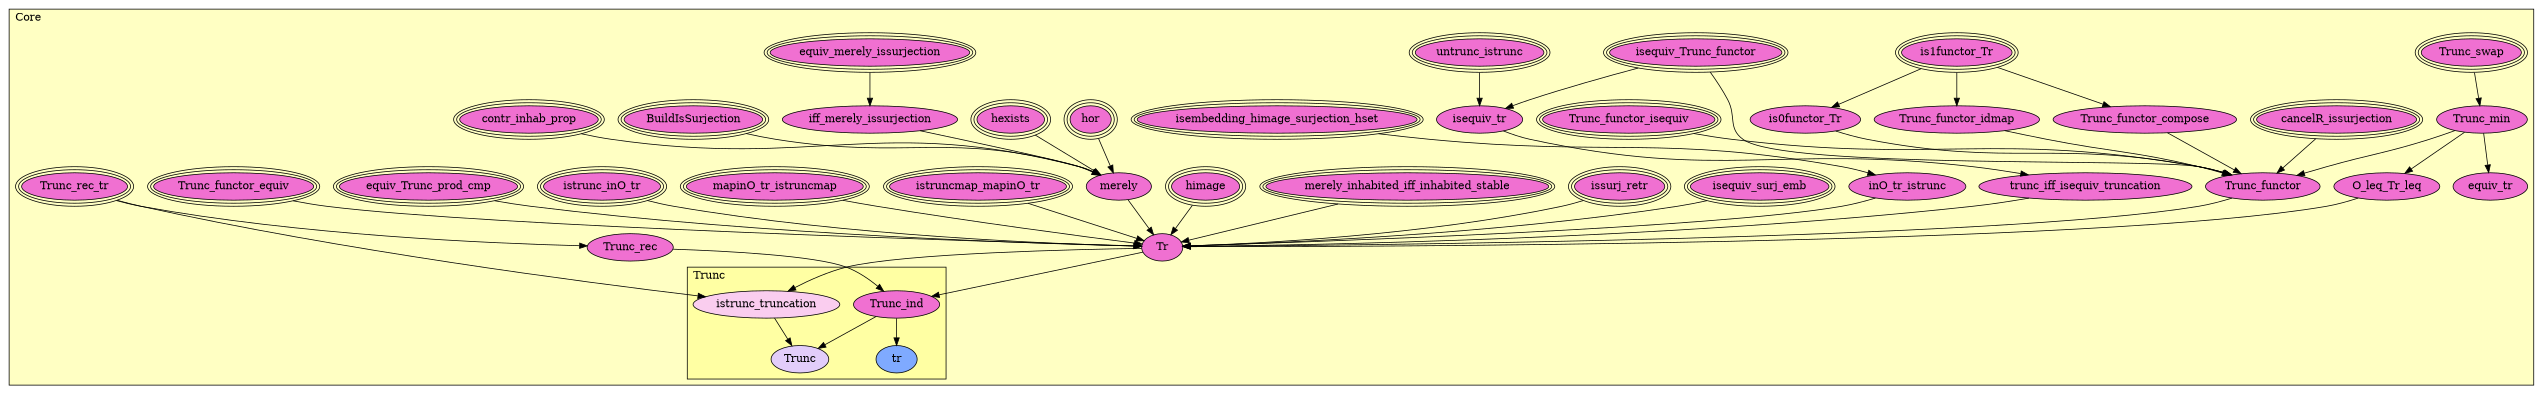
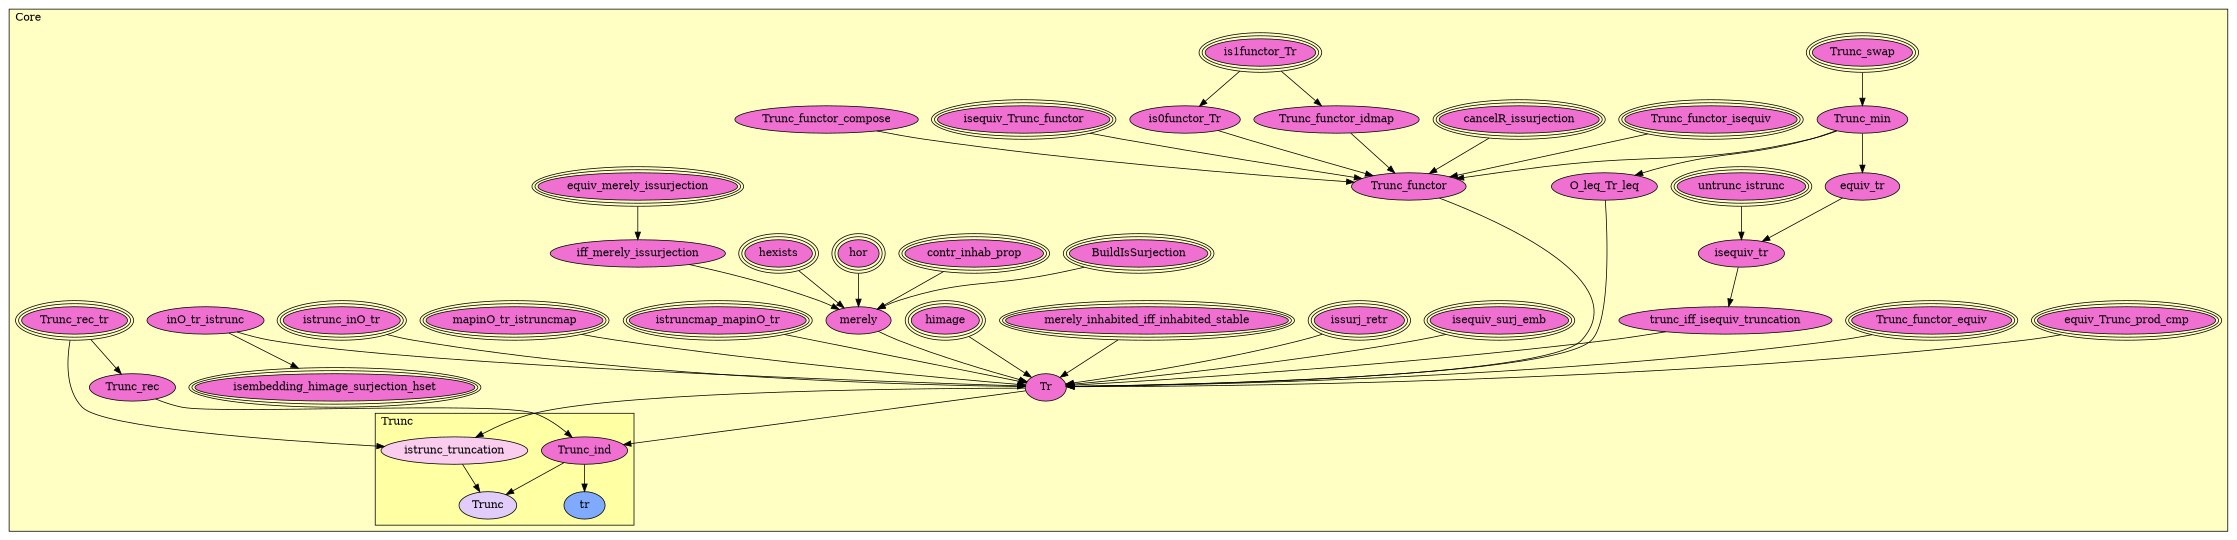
edge "isequiv_Trunc_functor" -> "isequiv_tr": now "equiv_tr" -> "isequiv_tr"
edge "is1functor_Tr" -> "Trunc_functor_compose": removed
edge "isembedding_himage_surjection_hset" -> "inO_tr_istrunc": reversed
